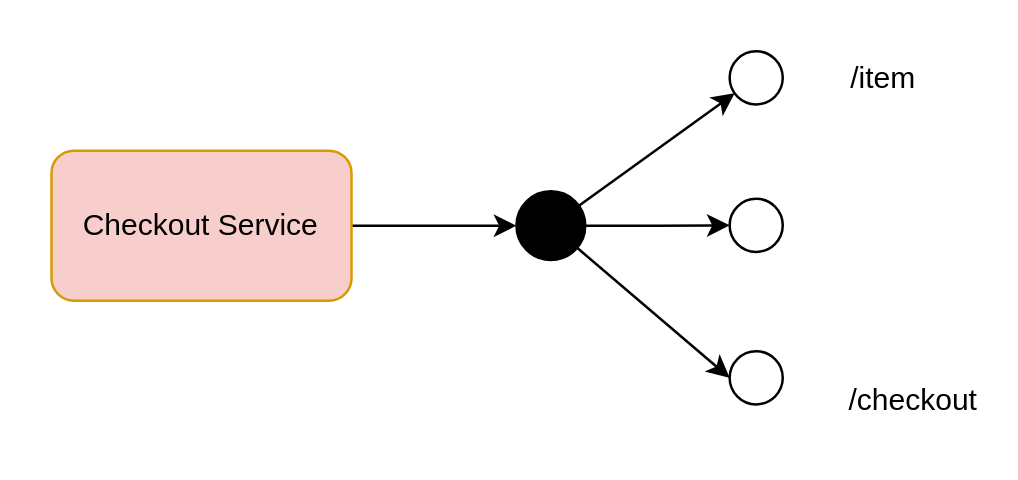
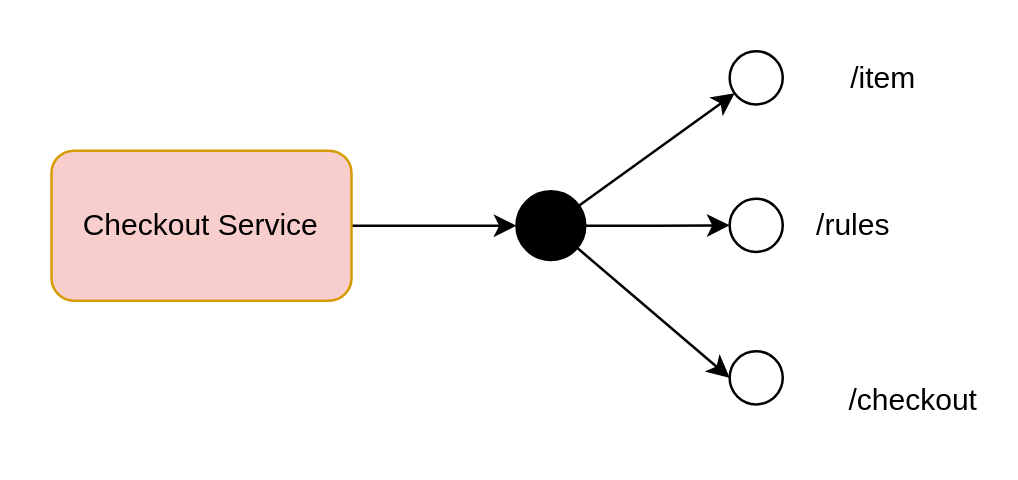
node "/rules": added
